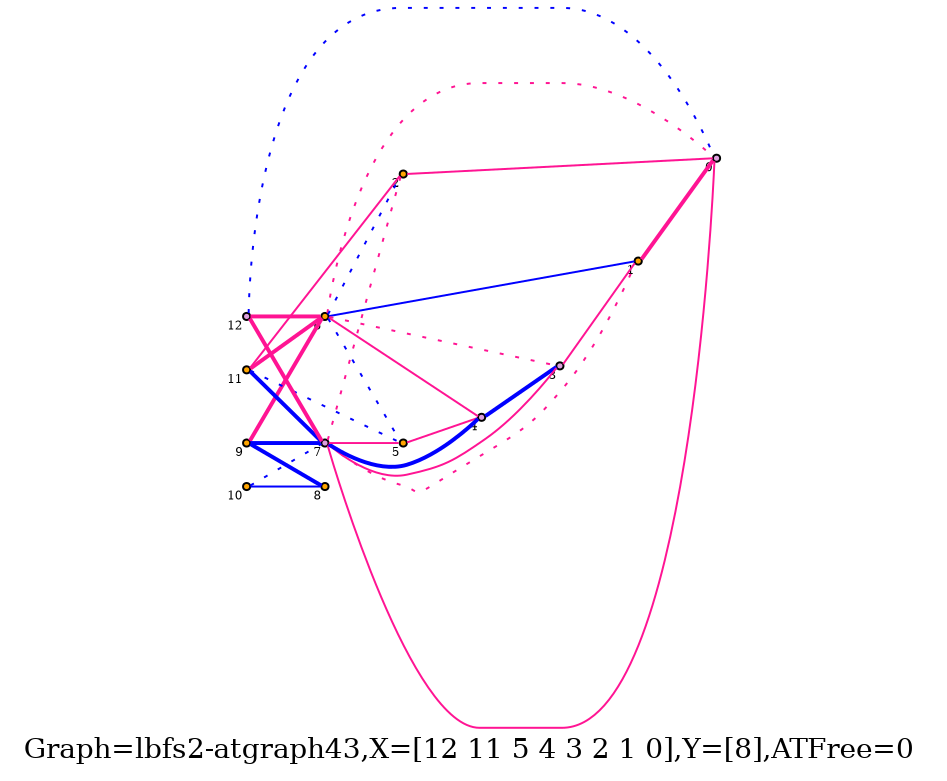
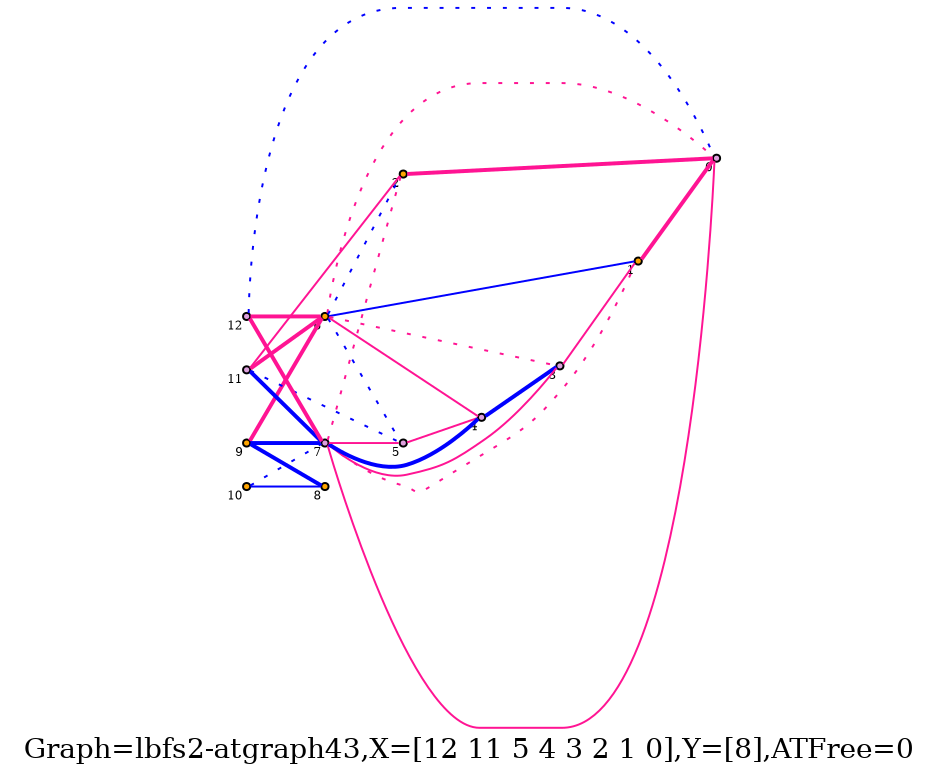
edge "0" -- "2": style solid -> bold
node "11": fillcolor orange -> plum
node "5": fillcolor orange -> plum
